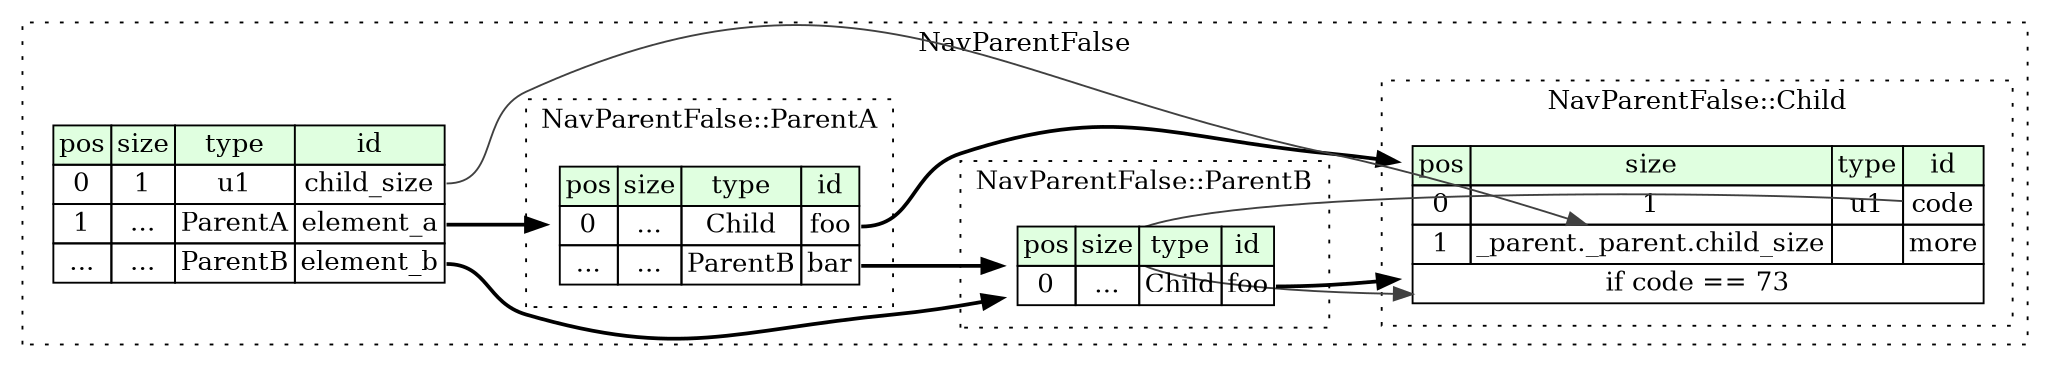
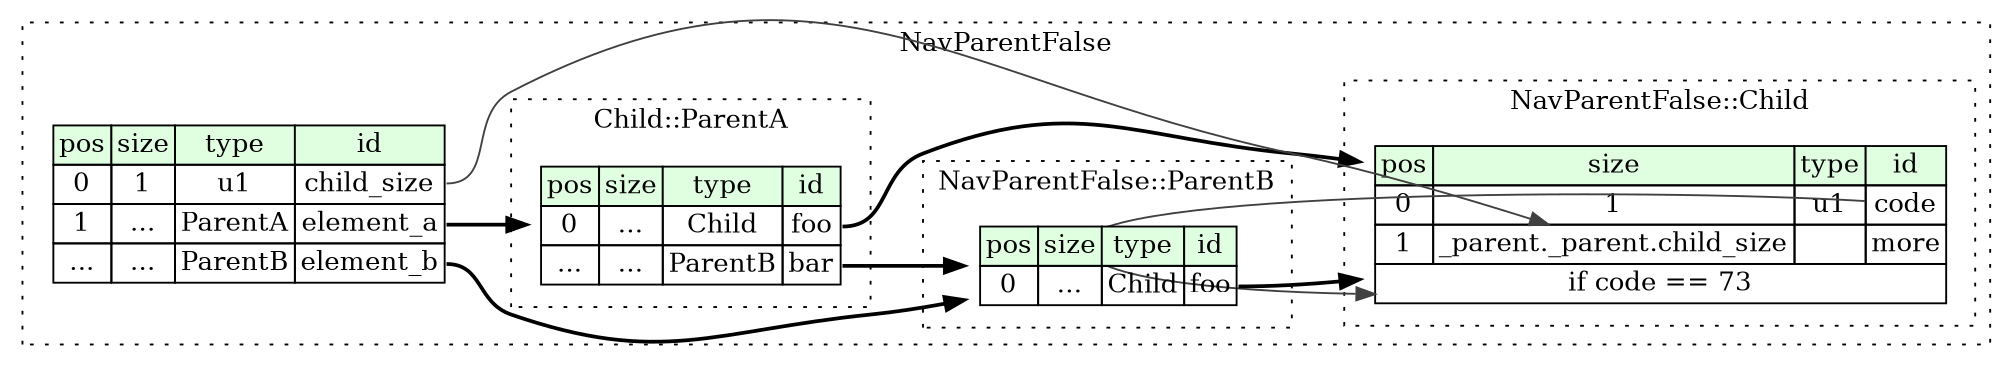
cluster "NavParentFalse::ParentA": label "NavParentFalse::ParentA" -> "Child::ParentA"
